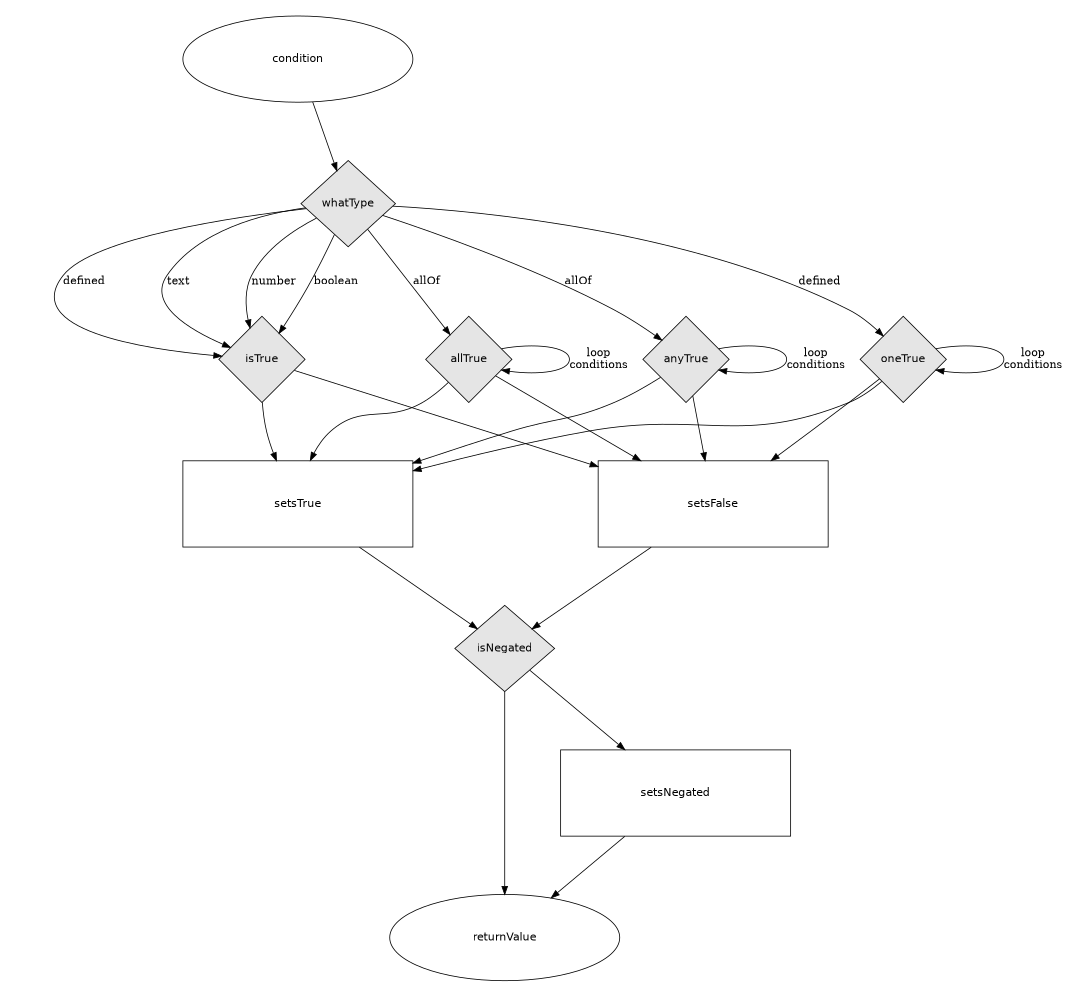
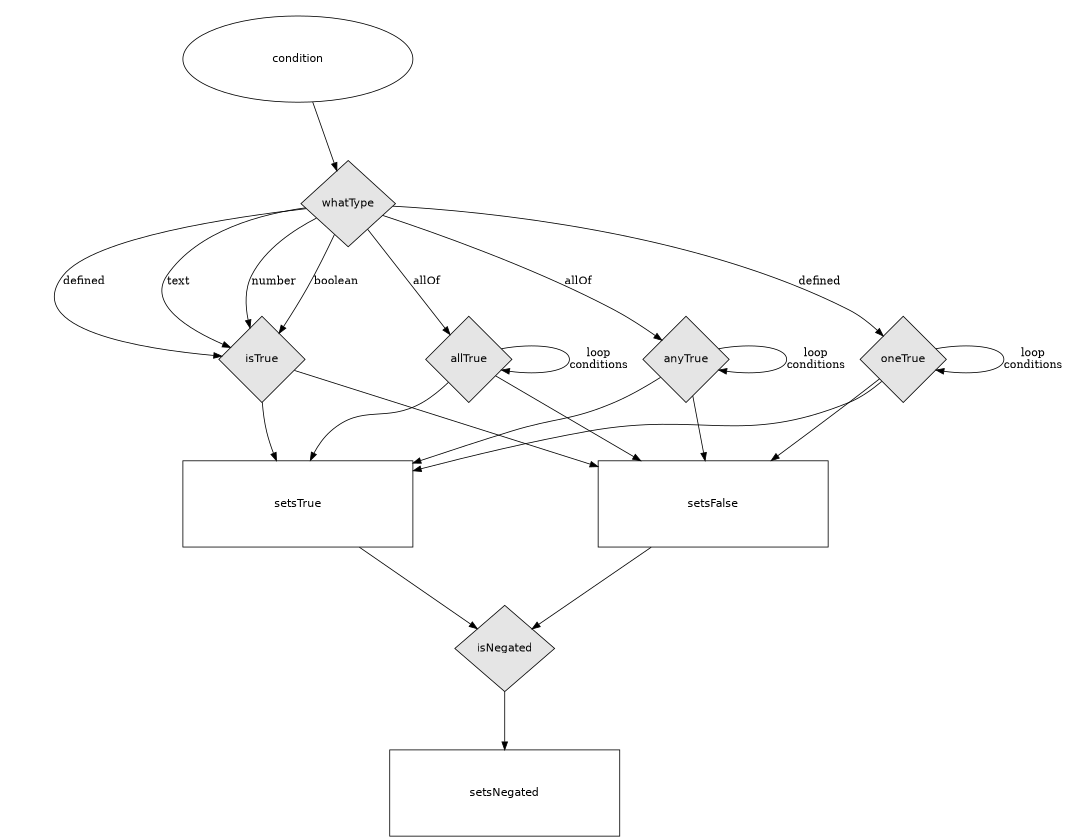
node "returnValue": removed
